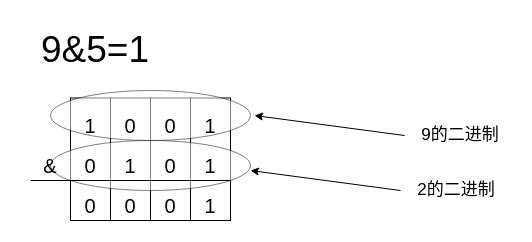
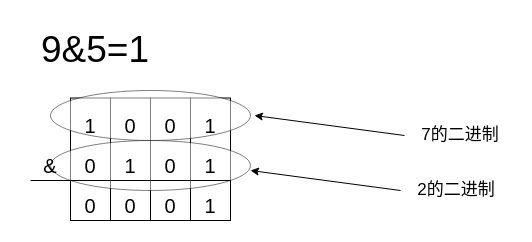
node "9的二进制": label "9的二进制" -> "7的二进制"
